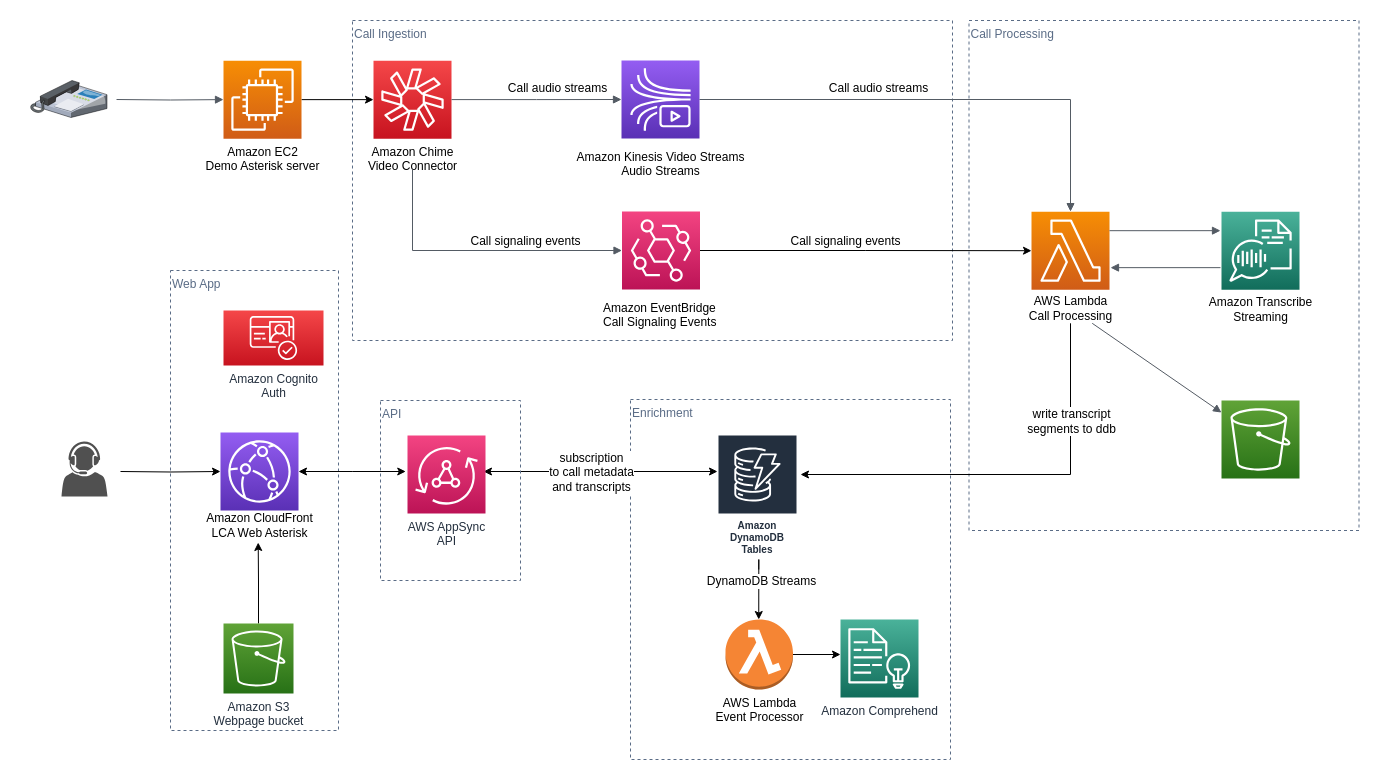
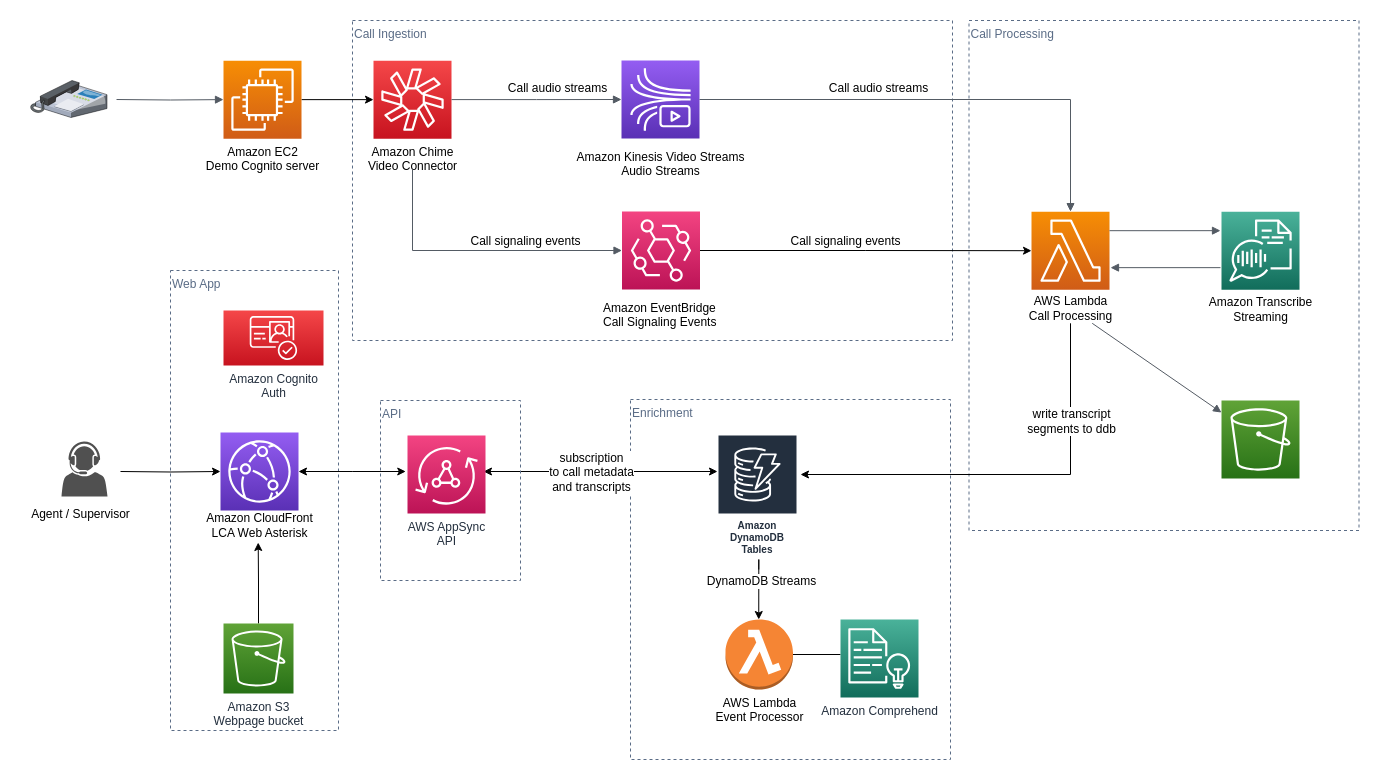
node "Amazon EC2 Demo Asterisk server": label "Amazon EC2 Demo Asterisk server" -> "Amazon EC2 Demo Cognito server"
node "Agent / Supervisor": added
edge "AWS Lambda Event Processor" -> "Amazon Comprehend": arrowhead classic -> none
